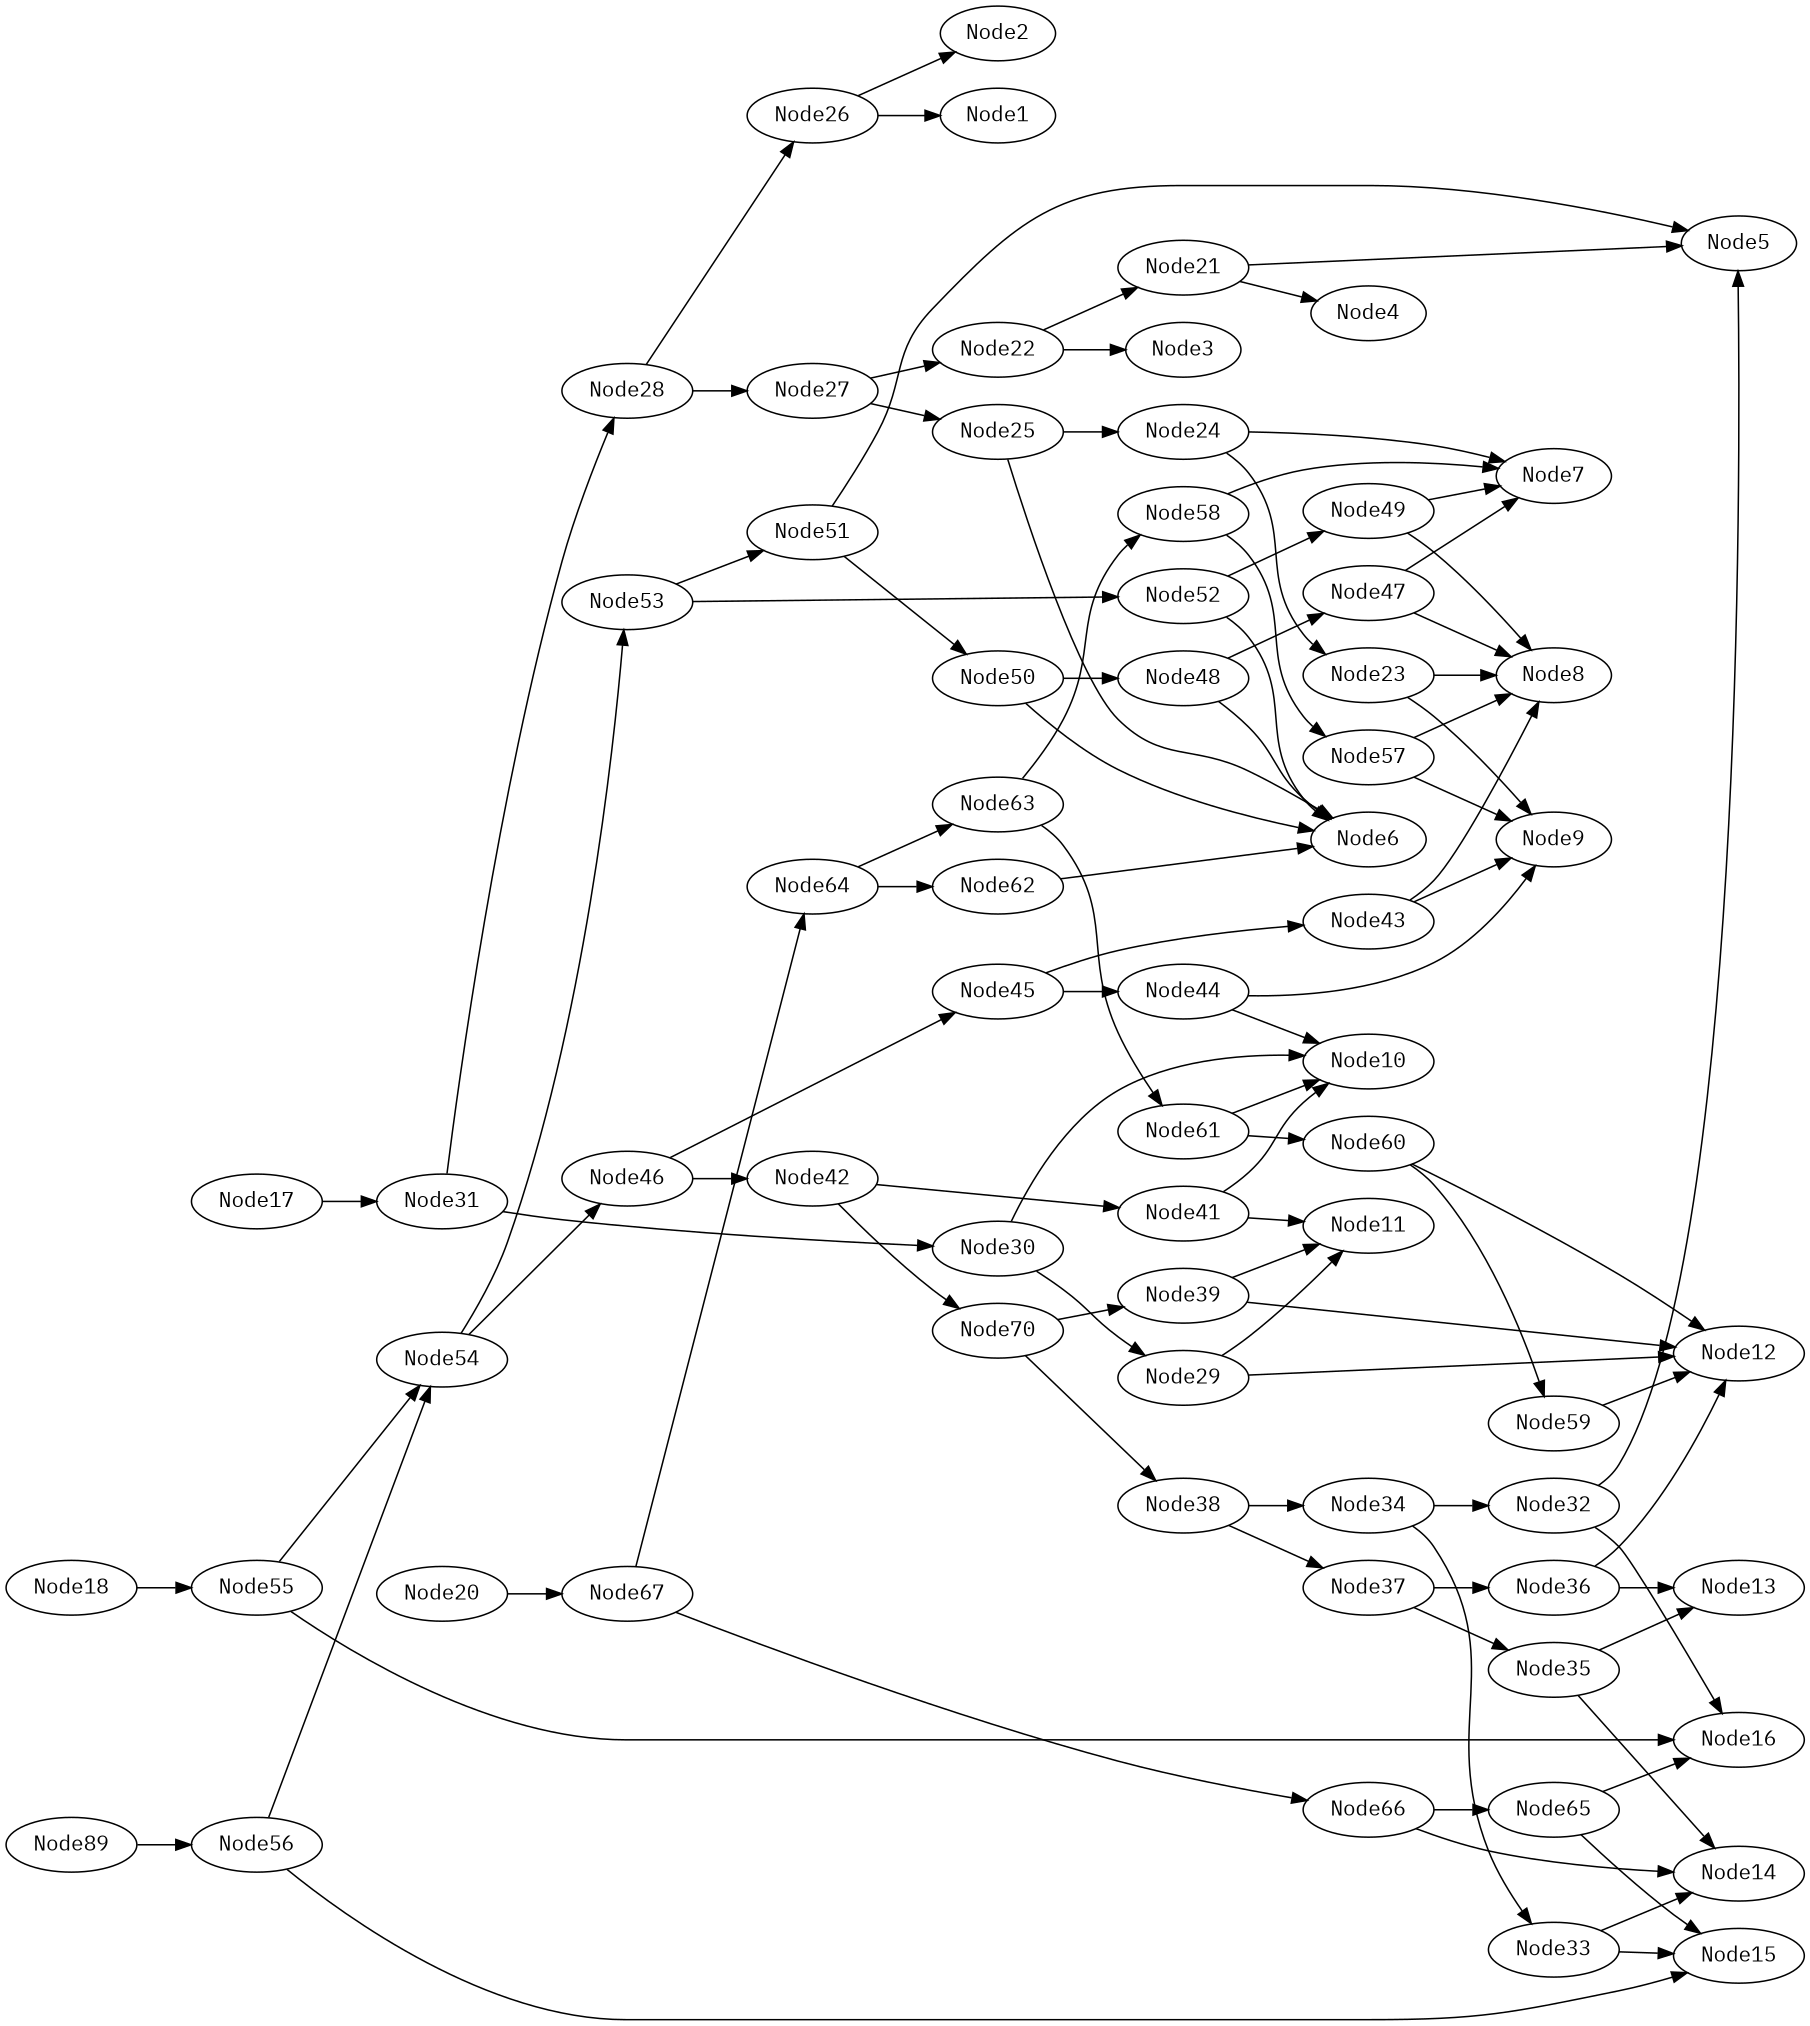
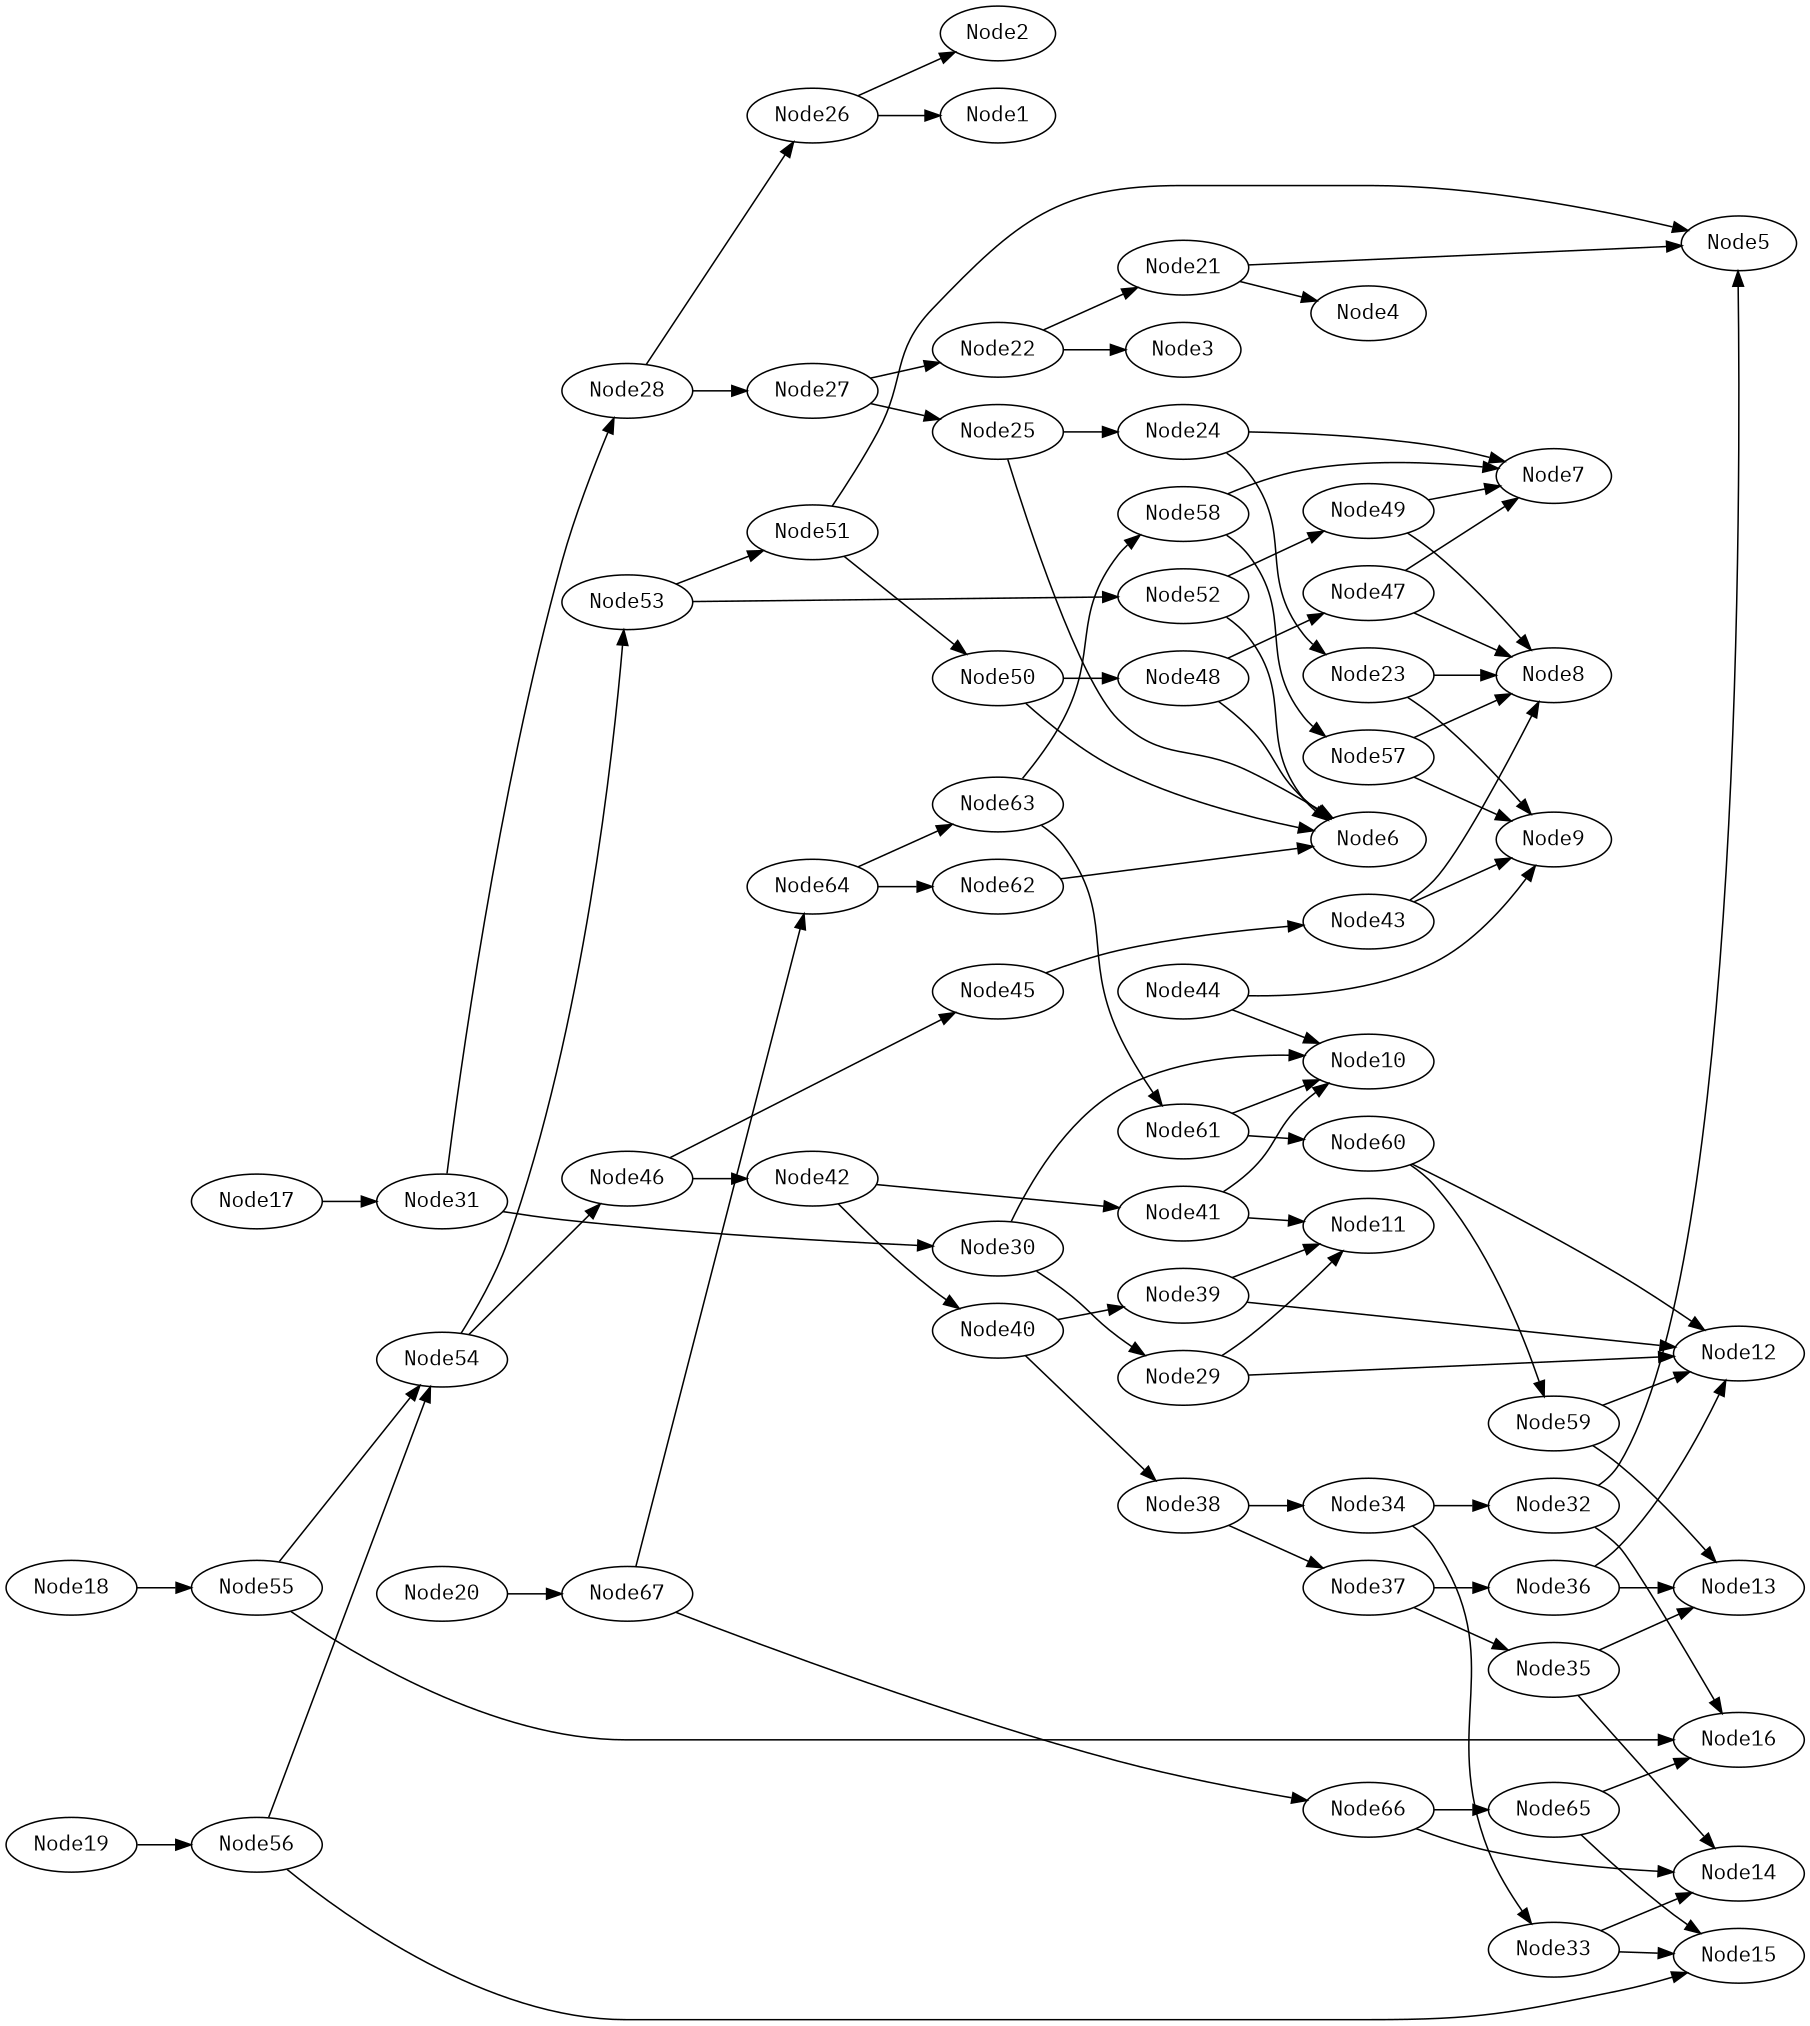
edge "Node45" -> "Node44": removed
node "Node70": label "Node70" -> "Node40"
edge "Node59" -> "Node13": added
node "Node89": label "Node89" -> "Node19"
